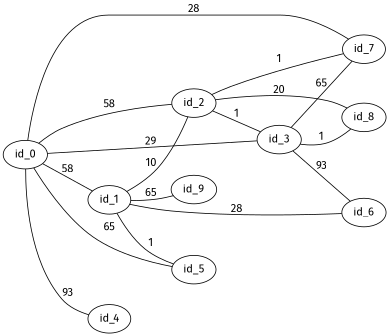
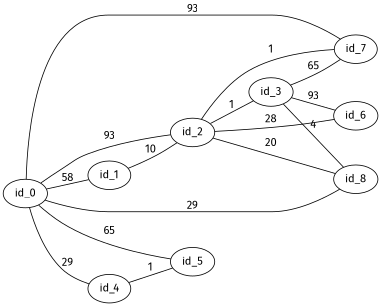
edge "id_7" -- "id_0": label "28" -> "93"
edge "id_2" -- "id_0": label "58" -> "93"
edge "id_8" -- "id_3": label "1" -> "4"
edge "id_3" -- "id_0": now "id_8" -- "id_0"
node "id_9": removed
edge "id_1" -- "id_6": now "id_2" -- "id_6"
edge "id_1" -- "id_5": now "id_4" -- "id_5"
edge "id_0" -- "id_4": label "93" -> "29"
